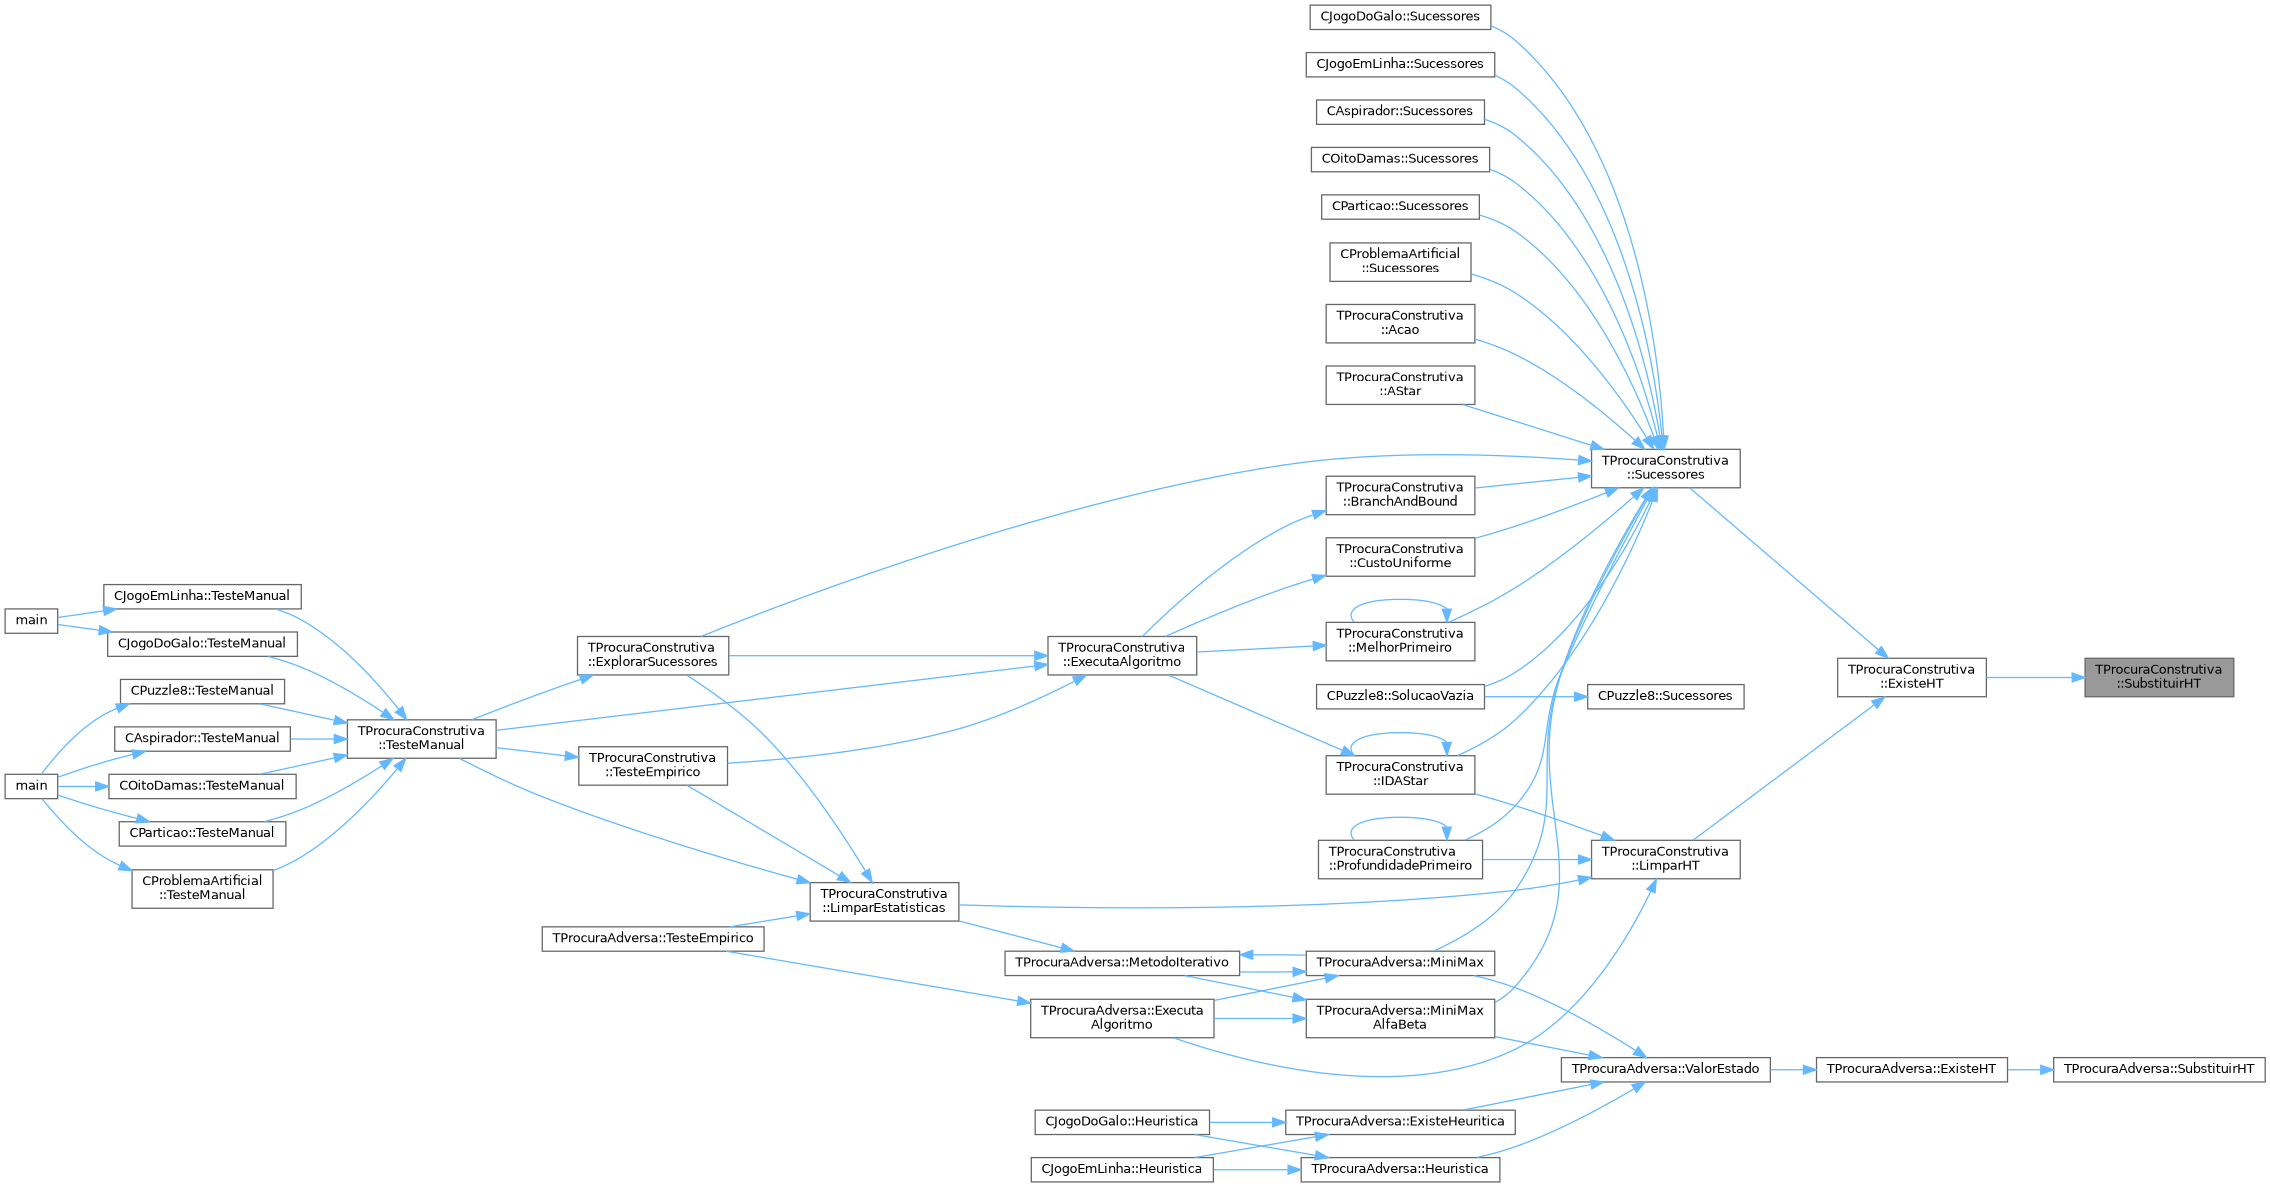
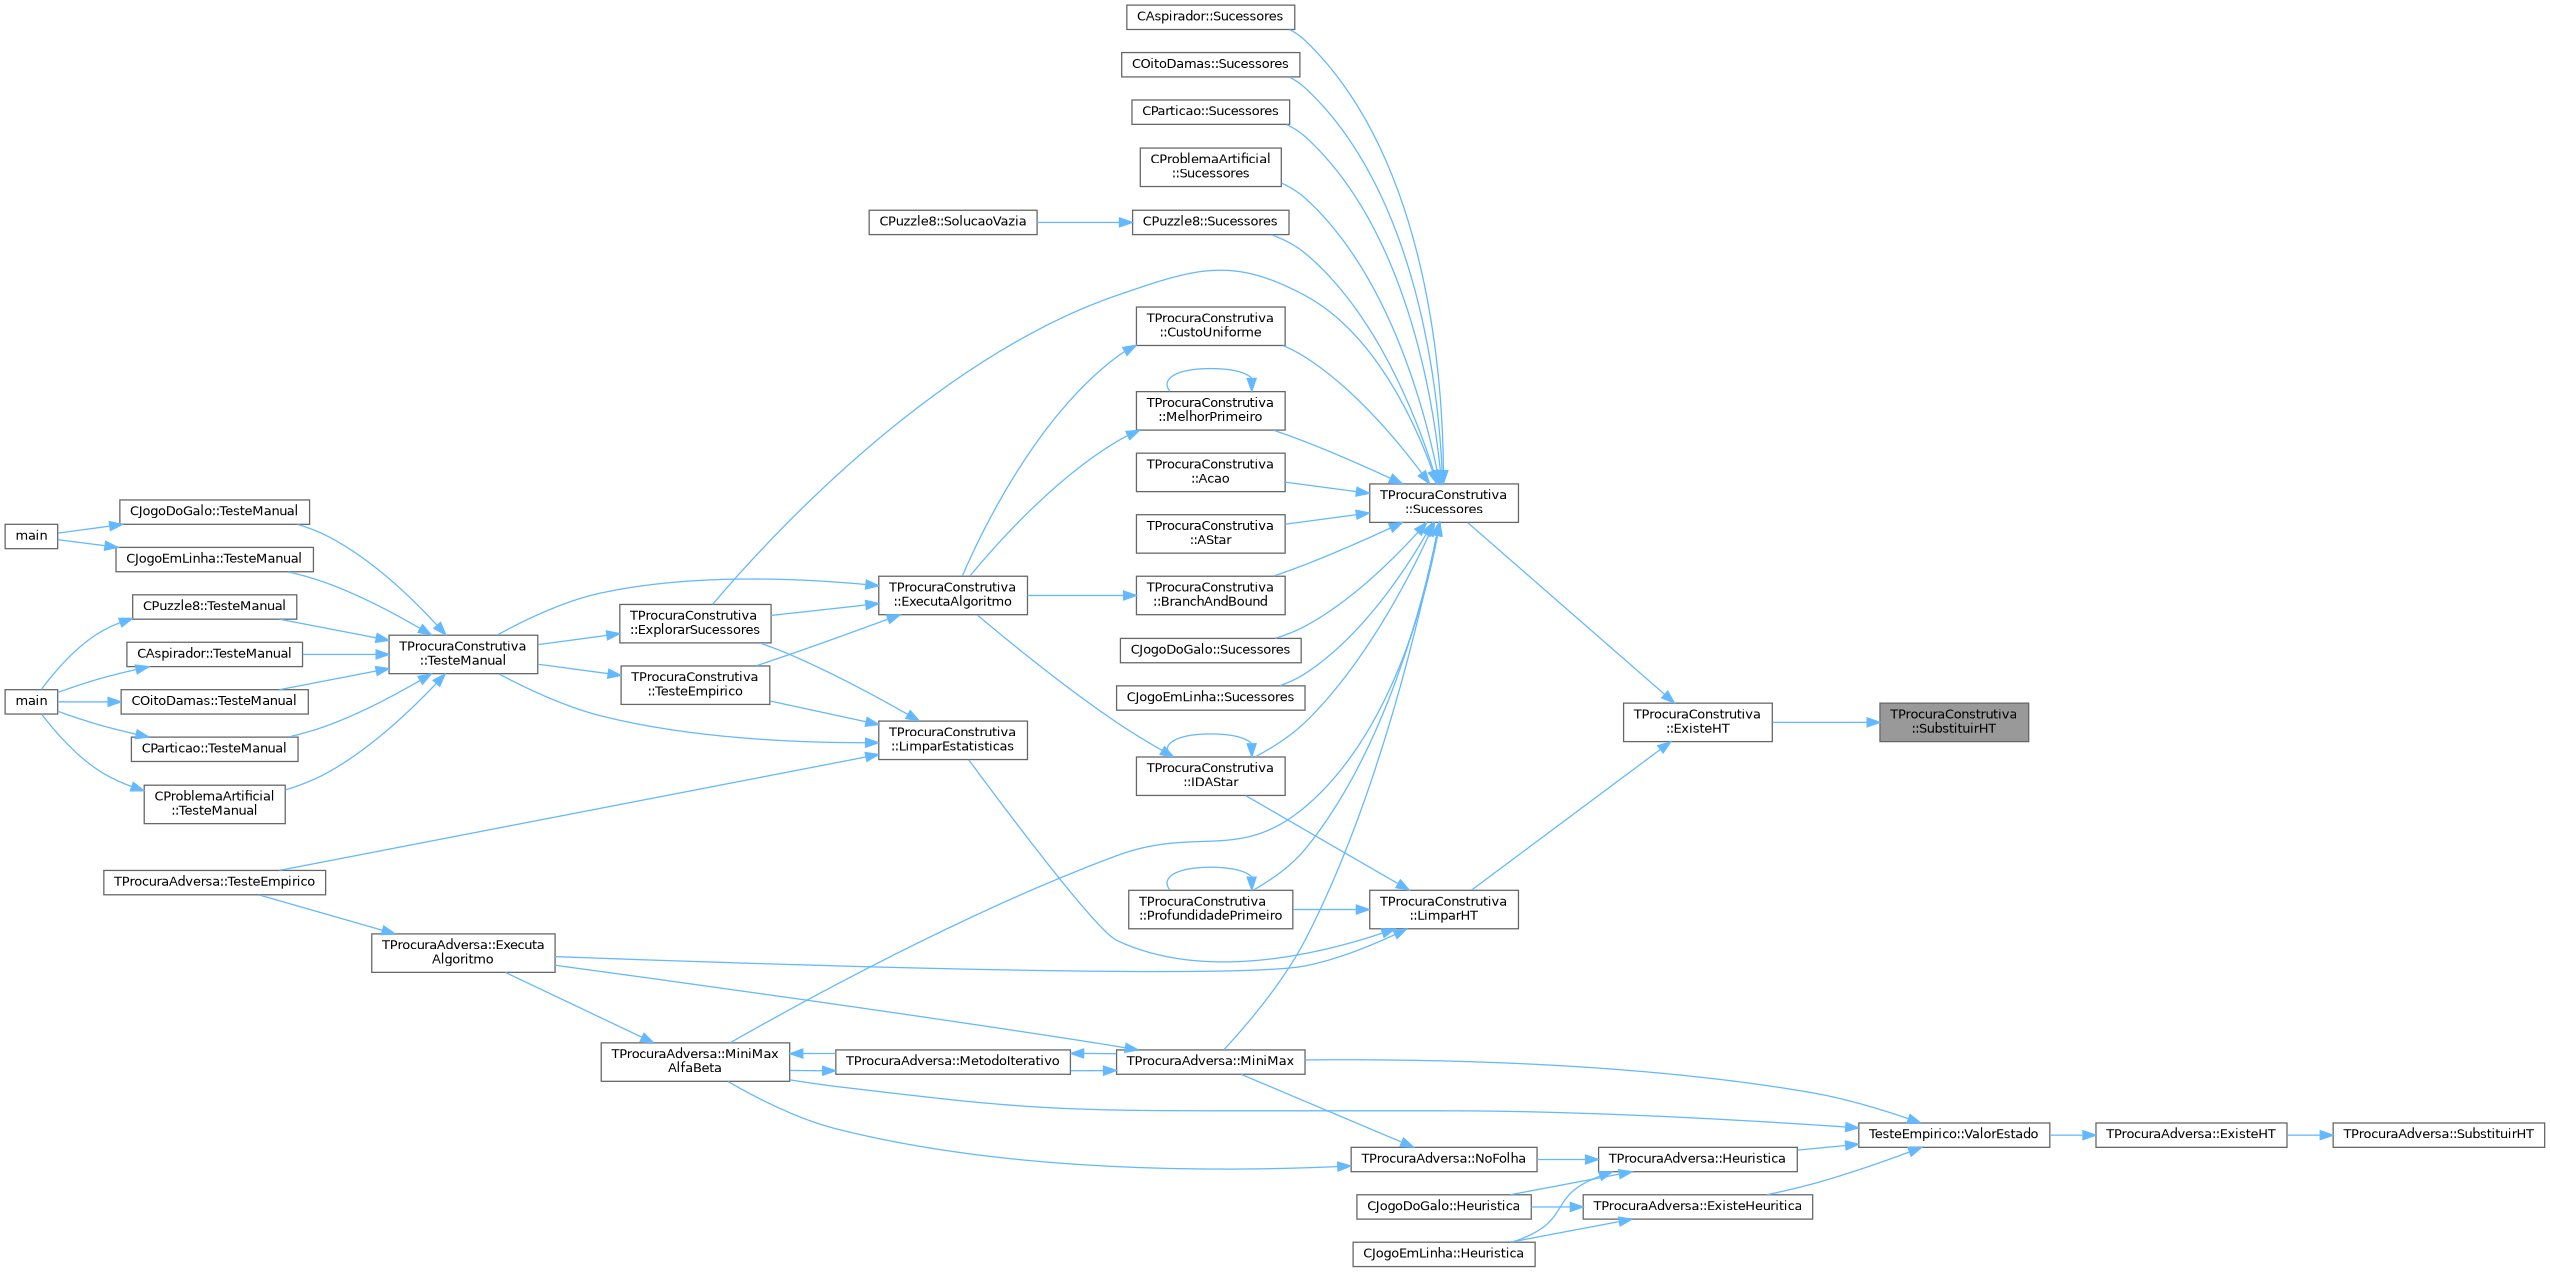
edge "CPuzzle8::SolucaoVazia" -> "TProcuraConstrutiva ::Sucessores": now "CPuzzle8::Sucessores" -> "TProcuraConstrutiva ::Sucessores"
edge "TProcuraConstrutiva ::LimparEstatisticas" -> "TProcuraAdversa::MetodoIterativo": now "TProcuraAdversa::MiniMax AlfaBeta" -> "TProcuraAdversa::MetodoIterativo"
node "TProcuraAdversa::ValorEstado": label "TProcuraAdversa::ValorEstado" -> "TesteEmpirico::ValorEstado"
node "TProcuraAdversa::NoFolha": added
